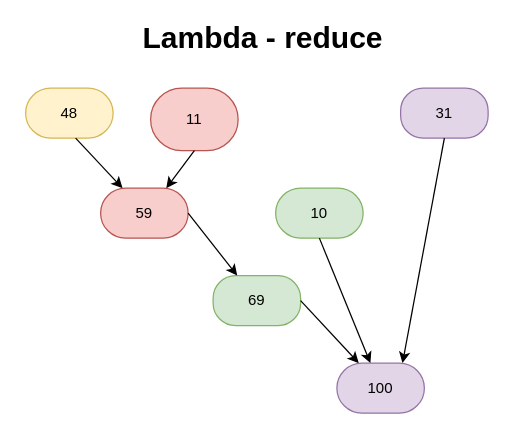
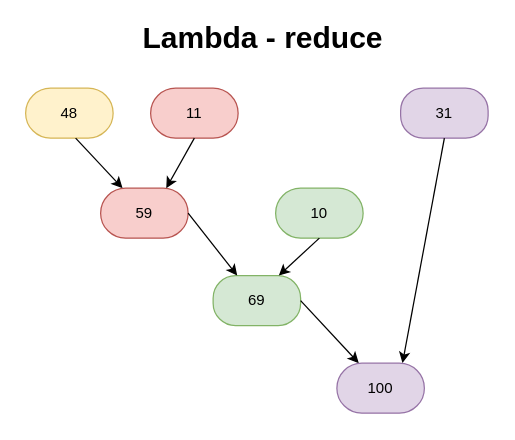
node "11": size 88x63 -> 88x50
edge "10" -> "100": now "10" -> "69"
